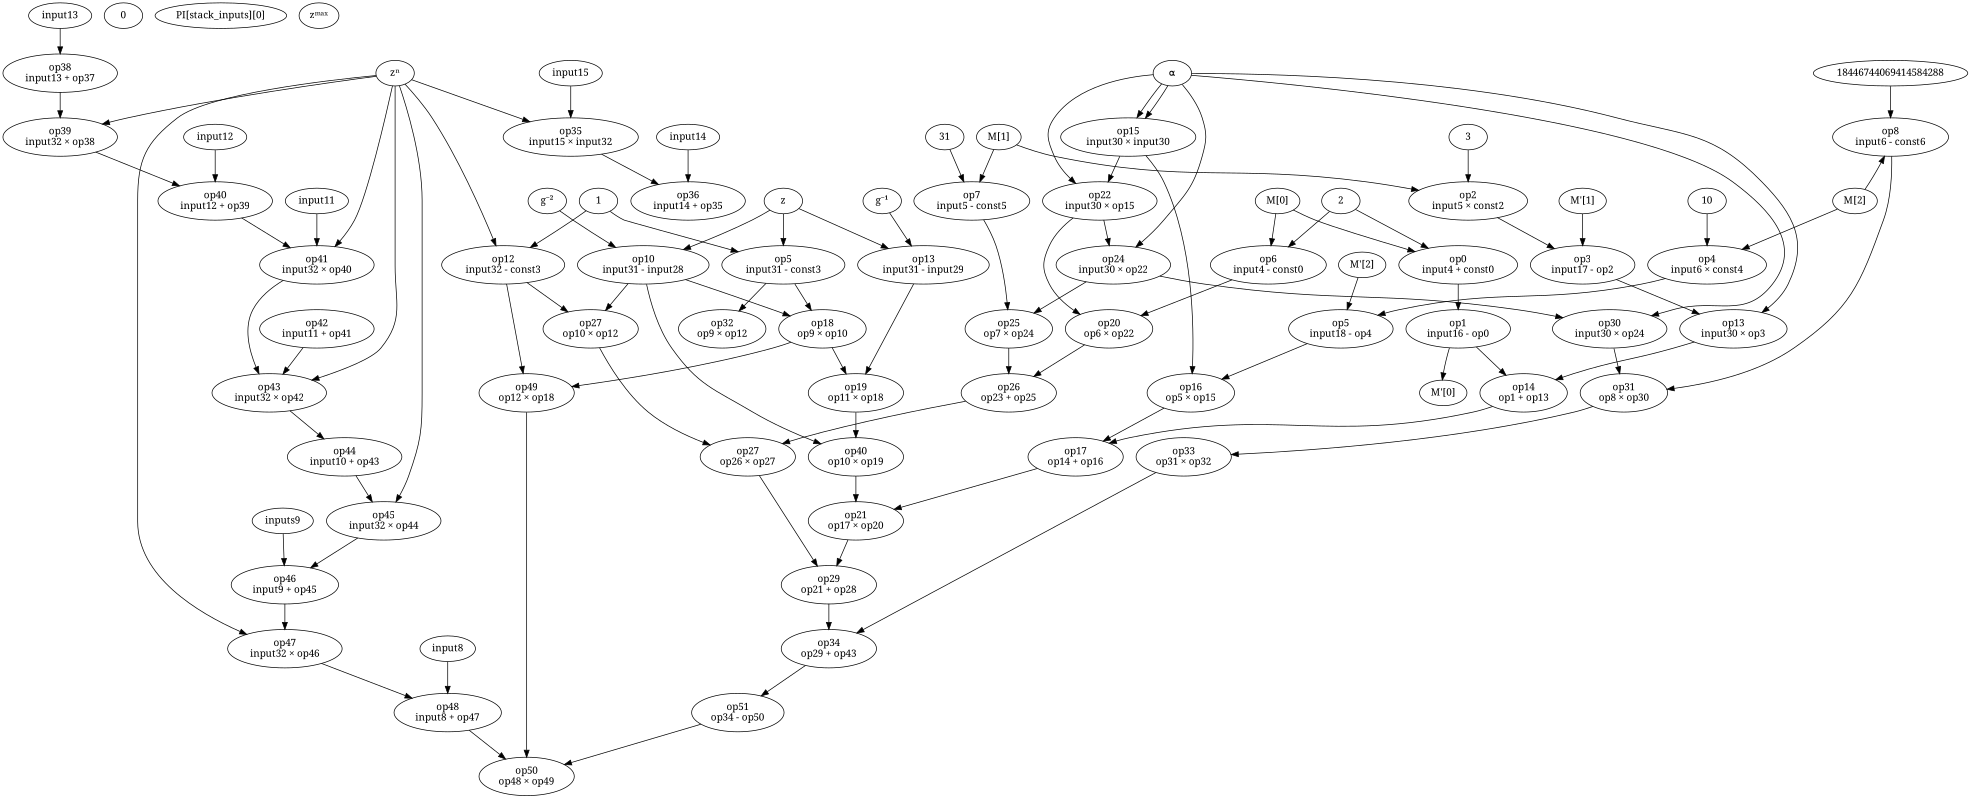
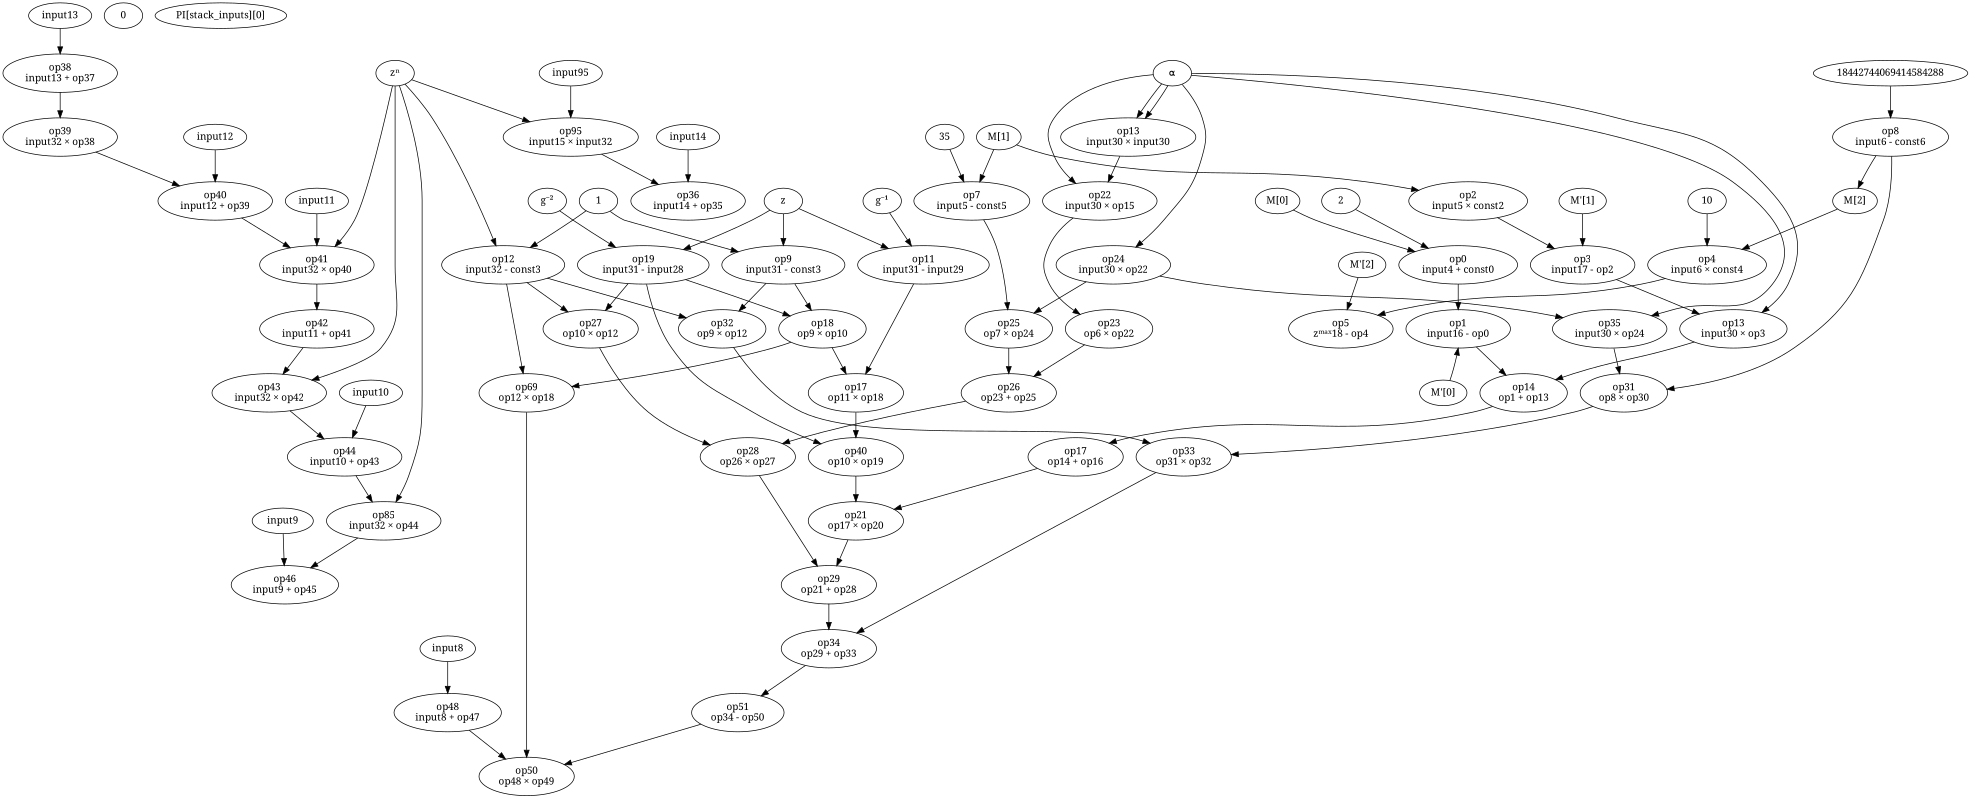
node "zᵐᵃˣ": removed
node "input15": label "input15" -> "input95"
node "18446744069414584288": label "18446744069414584288" -> "18442744069414584288"
edge "zⁿ" -> "op39 input32 × op38": removed
node "op35 input15 × input32": label "op35 input15 × input32" -> "op95 input15 × input32"
node "31": label "31" -> "35"
node "op15 input30 × input30": label "op15 input30 × input30" -> "op13 input30 × input30"
node "3": removed
edge "M[2]" -> "op8 input6 - const6": reversed
edge "op22 input30 × op15" -> "op24 input30 × op22": removed
node "op10 input31 - input28": label "op10 input31 - input28" -> "op19 input31 - input28"
node "op5 input31 - const3": label "op5 input31 - const3" -> "op9 input31 - const3"
node "op13 input31 - input29": label "op13 input31 - input29" -> "op11 input31 - input29"
node "op6 input4 - const0": removed
edge "op12 input32 - const3" -> "op32 op9 × op12": added
edge "op41 input32 × op40" -> "op43 input32 × op42": now "op41 input32 × op40" -> "op42 input11 + op41"
node "op20 op6 × op22": label "op20 op6 × op22" -> "op23 op6 × op22"
node "op5 input18 - op4": label "op5 input18 - op4" -> "op5 zᵐᵃˣ18 - op4"
node "op30 input30 × op24": label "op30 input30 × op24" -> "op35 input30 × op24"
edge "op1 input16 - op0" -> "M'[0]": reversed
node "input10": added
node "op49 op12 × op18": label "op49 op12 × op18" -> "op69 op12 × op18"
node "op19 op11 × op18": label "op19 op11 × op18" -> "op17 op11 × op18"
node "op16 op5 × op15": removed
edge "op32 op9 × op12" -> "op33 op31 × op32": added
node "op27 op26 × op27": label "op27 op26 × op27" -> "op28 op26 × op27"
node "inputs9": label "inputs9" -> "input9"
node "op45 input32 × op44": label "op45 input32 × op44" -> "op85 input32 × op44"
node "op47 input32 × op46": removed
node "op34 op29 + op43": label "op34 op29 + op43" -> "op34 op29 + op33"
